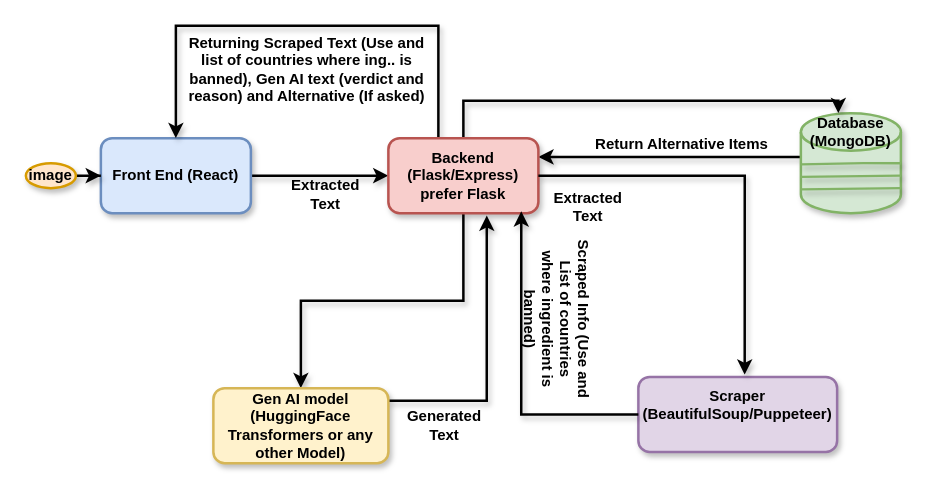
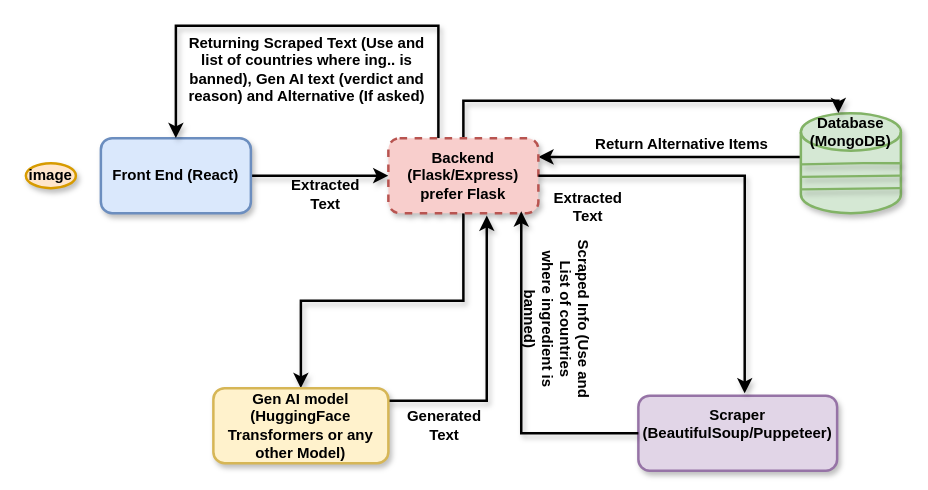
edge "image" -> "Front End (React)": removed
node "Backend (Flask/Express) prefer Flask": style solid -> dashed
node "Scraper (BeautifulSoup/Puppeteer)": moved (738, 414) -> (738, 433)
